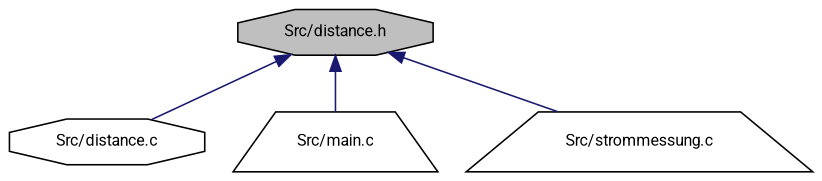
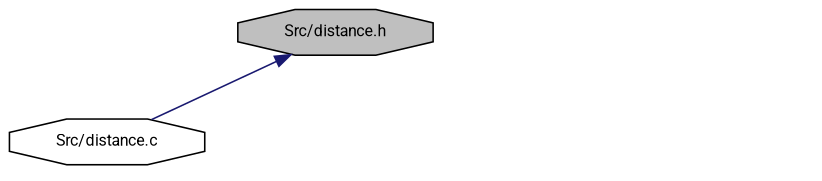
node "Src/main.c": removed
node "Src/strommessung.c": removed
